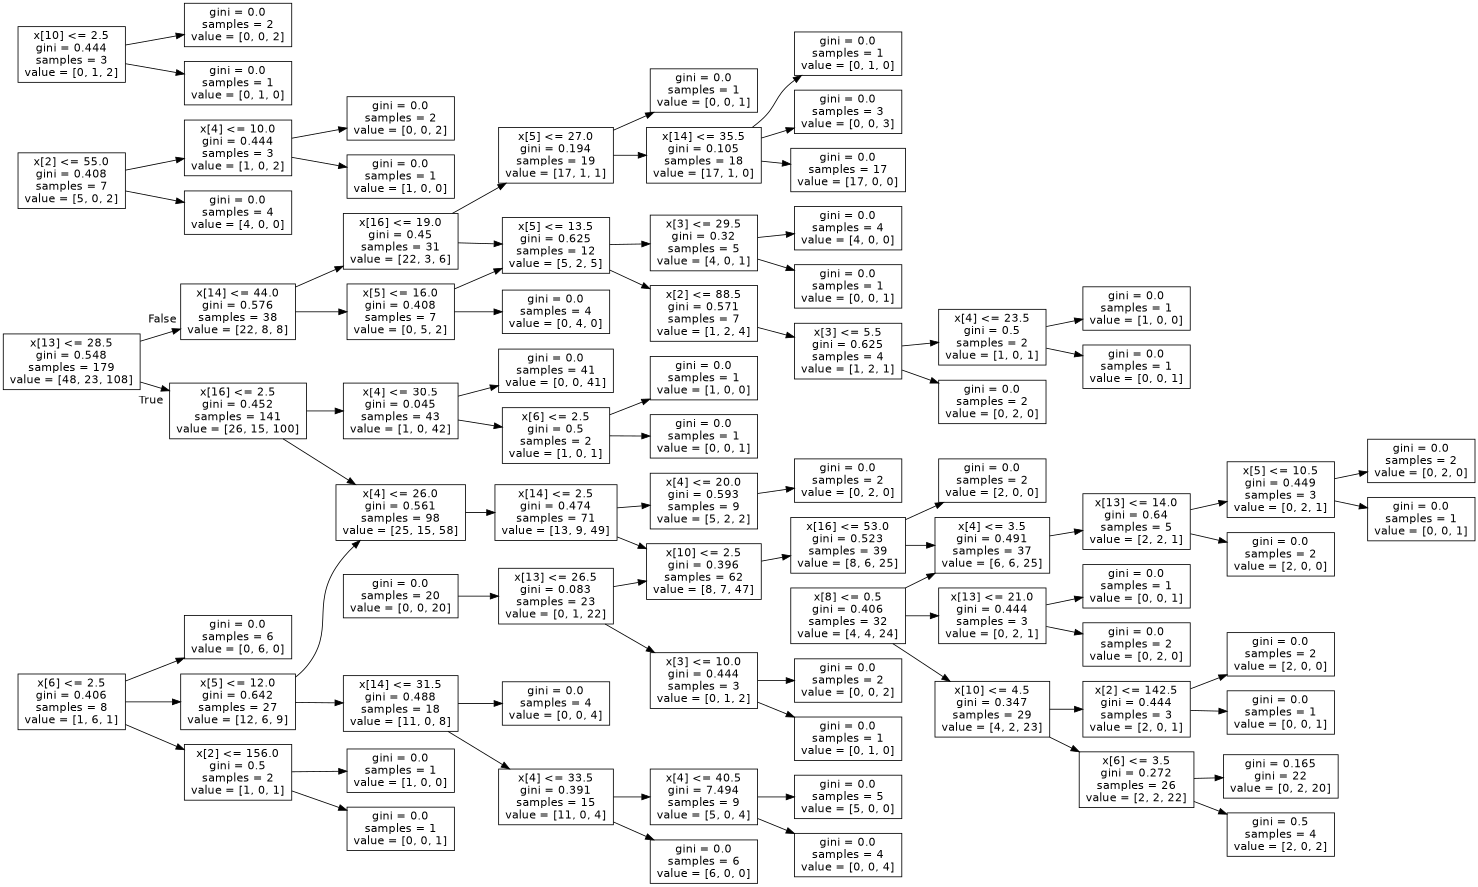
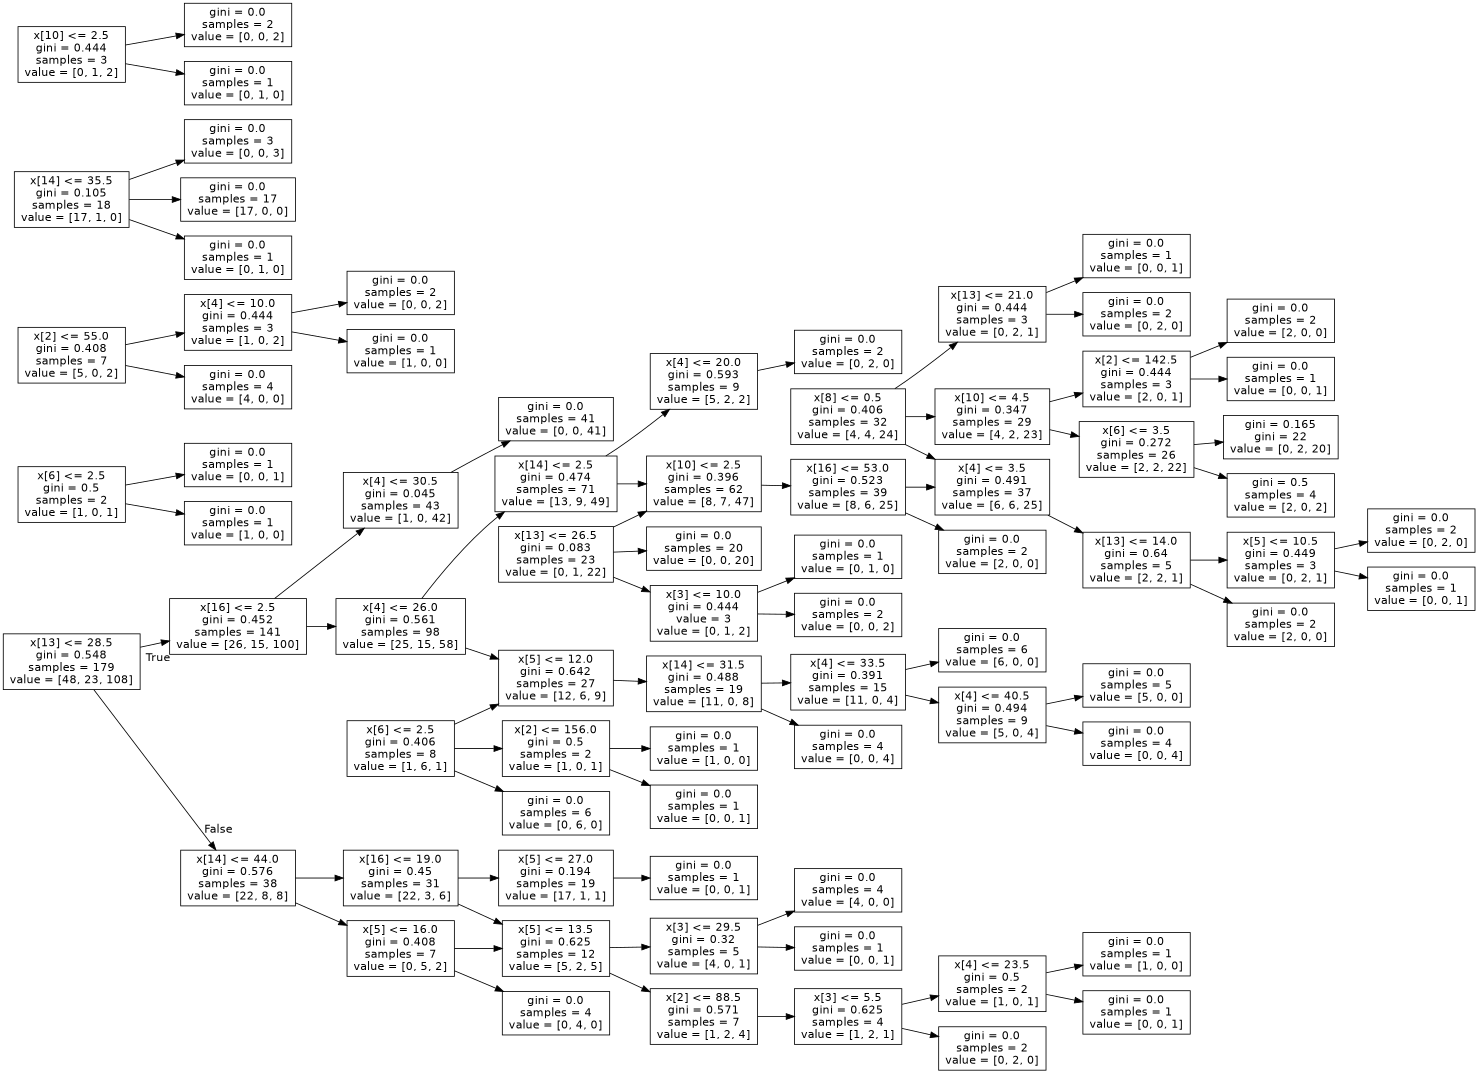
edge "x[5] <= 27.0 gini = 0.194 samples = 19 value = [17, 1, 1]" -> "x[14] <= 35.5 gini = 0.105 samples = 18 value = [17, 1, 0]": removed
edge "x[4] <= 30.5 gini = 0.045 samples = 43 value = [1, 0, 42]" -> "x[6] <= 2.5 gini = 0.5 samples = 2 value = [1, 0, 1]": removed
edge "gini = 0.0 samples = 20 value = [0, 0, 20]" -> "x[13] <= 26.5 gini = 0.083 samples = 23 value = [0, 1, 22]": reversed
edge "x[5] <= 12.0 gini = 0.642 samples = 27 value = [12, 6, 9]" -> "x[4] <= 26.0 gini = 0.561 samples = 98 value = [25, 15, 58]": reversed
node "x[3] <= 10.0 gini = 0.444 samples = 3 value = [0, 1, 2]": label "x[3] <= 10.0 gini = 0.444 samples = 3 value = [0, 1, 2]" -> "x[3] <= 10.0 gini = 0.444 value = 3 value = [0, 1, 2]"
node "x[14] <= 31.5 gini = 0.488 samples = 18 value = [11, 0, 8]": label "x[14] <= 31.5 gini = 0.488 samples = 18 value = [11, 0, 8]" -> "x[14] <= 31.5 gini = 0.488 samples = 19 value = [11, 0, 8]"
node "x[4] <= 40.5 gini = 7.494 samples = 9 value = [5, 0, 4]": label "x[4] <= 40.5 gini = 7.494 samples = 9 value = [5, 0, 4]" -> "x[4] <= 40.5 gini = 0.494 samples = 9 value = [5, 0, 4]"
